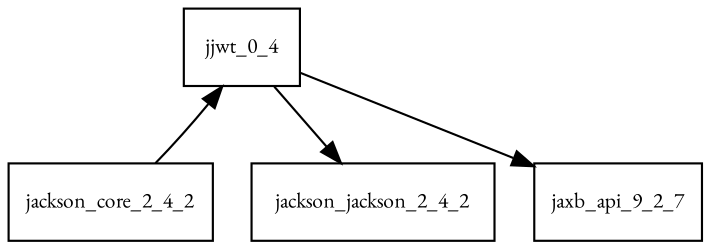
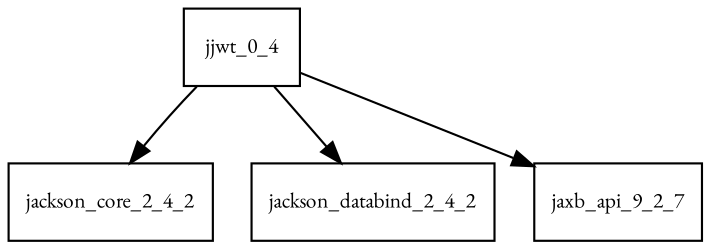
edge "jackson_core_2_4_2" -> "jjwt_0_4": reversed
node "jackson_jackson_2_4_2": label "jackson_jackson_2_4_2" -> "jackson_databind_2_4_2"
